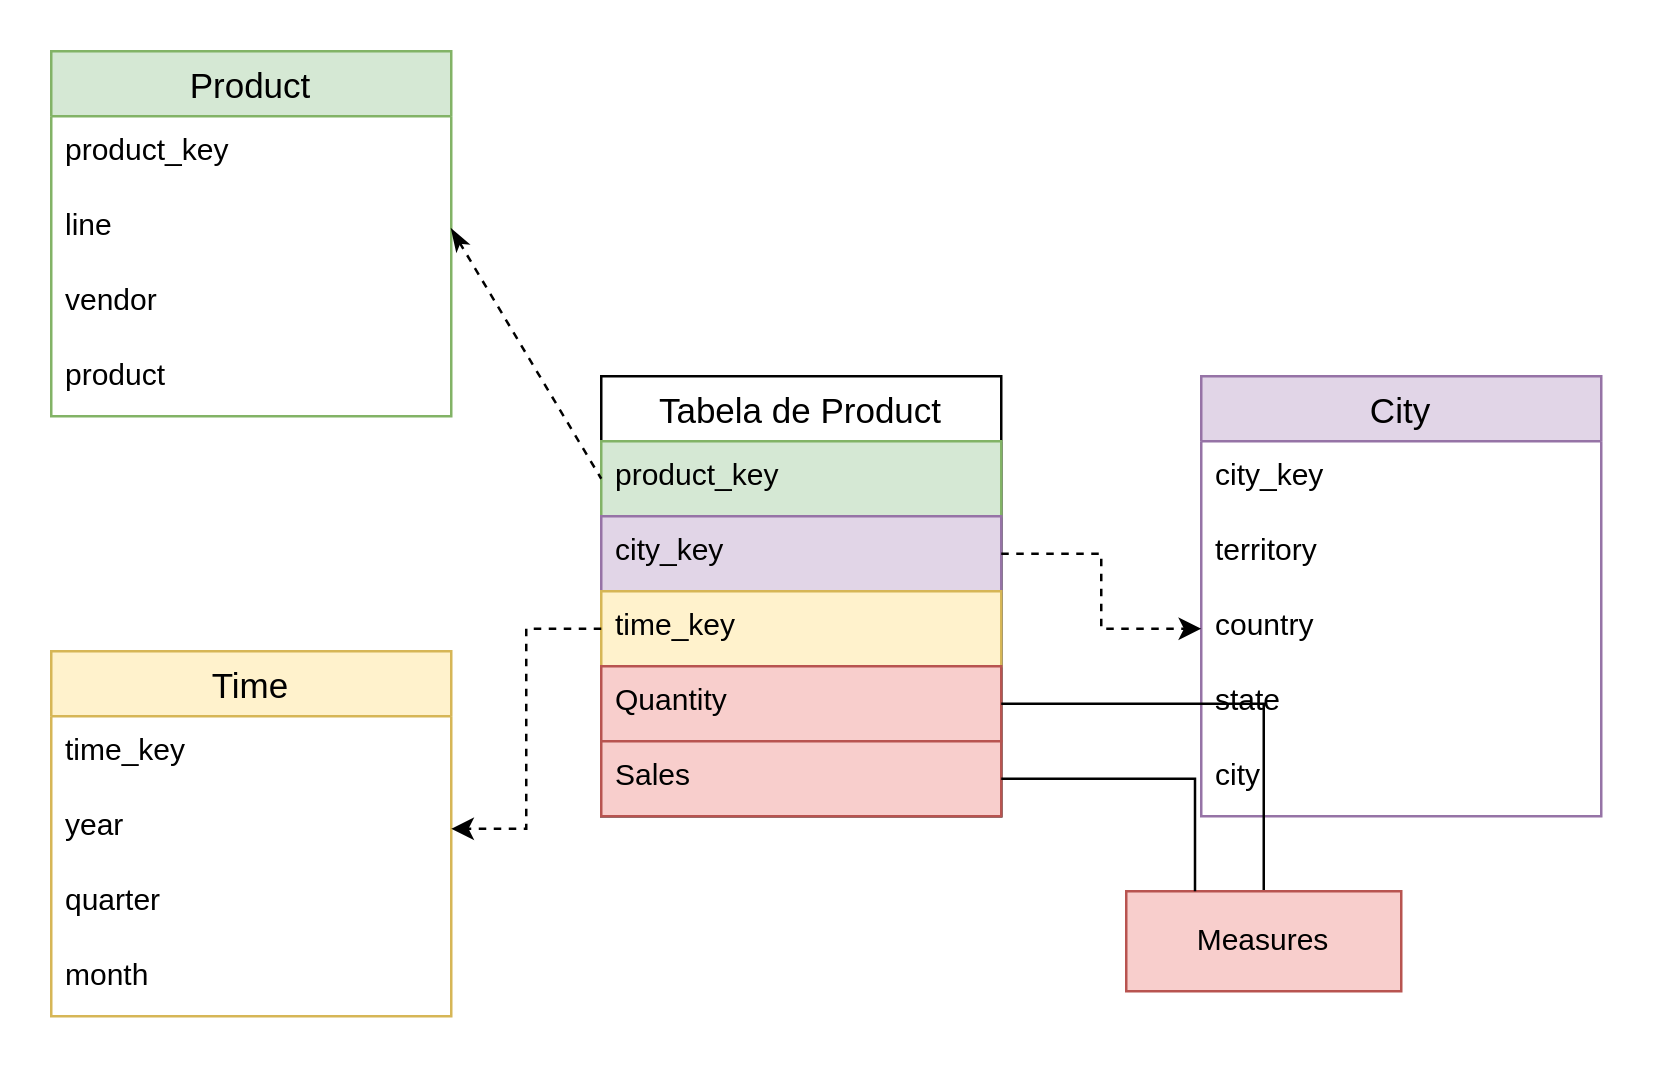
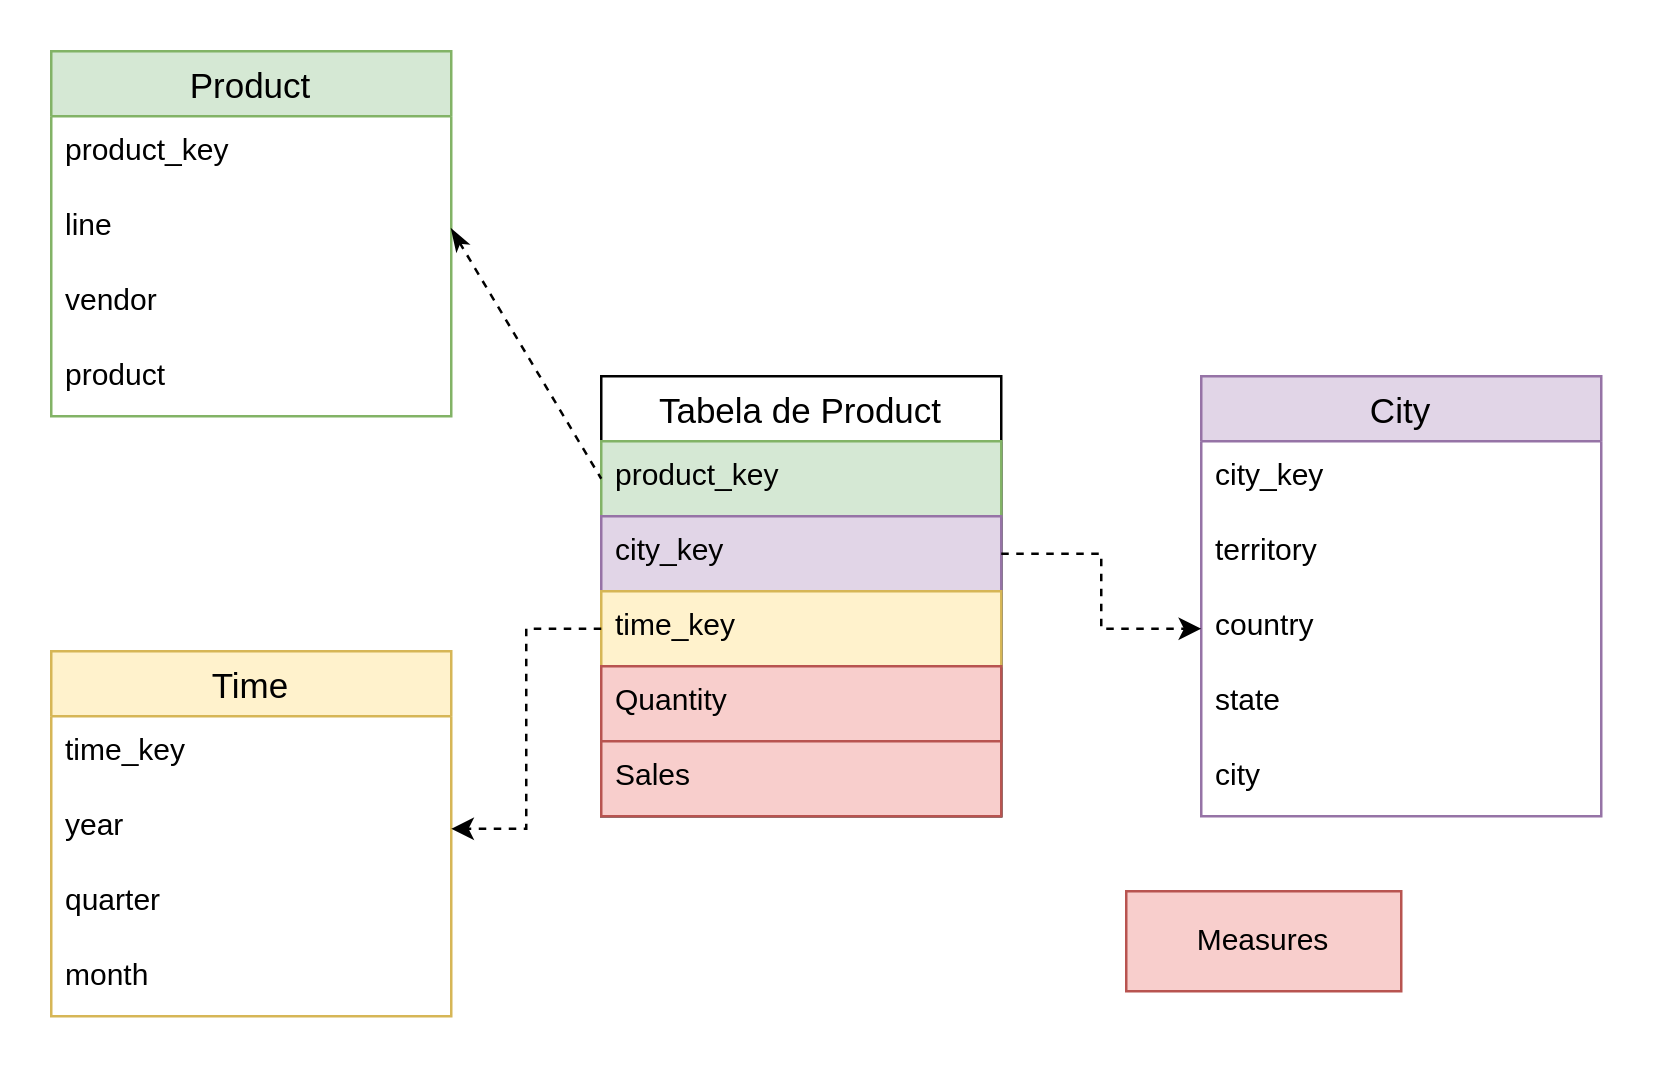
edge "Quantity" -- "Measures": removed
edge "Sales" -- "Measures": removed
